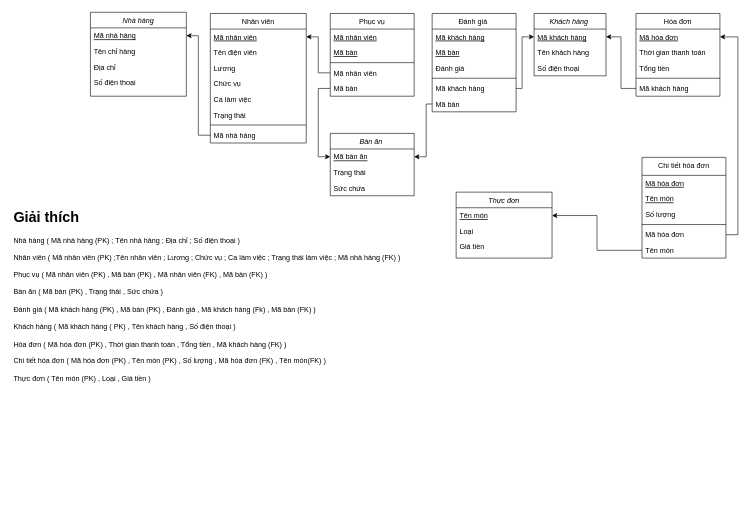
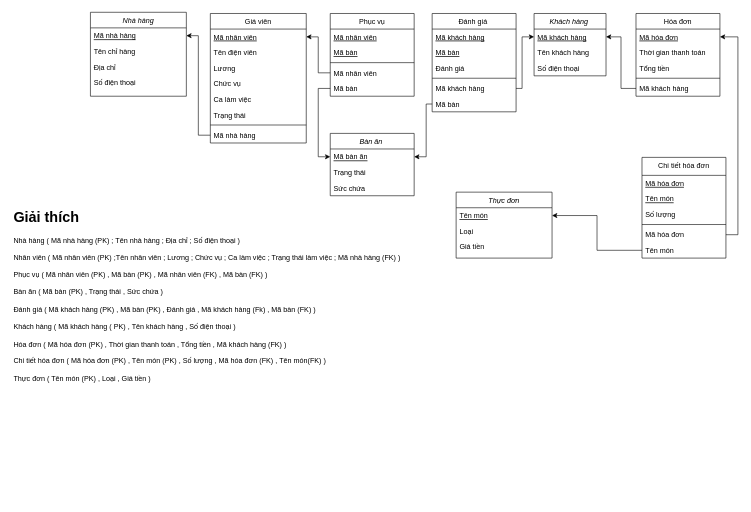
node "Nhân viên": label "Nhân viên" -> "Giá viên"
